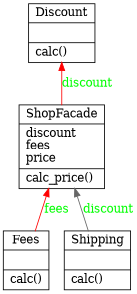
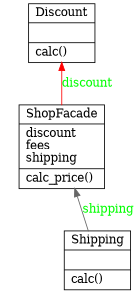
node "ShopFacade": text "price" -> "shipping"
edge "Shipping" -> "ShopFacade": label "discount" -> "shipping"
node "Fees": removed
